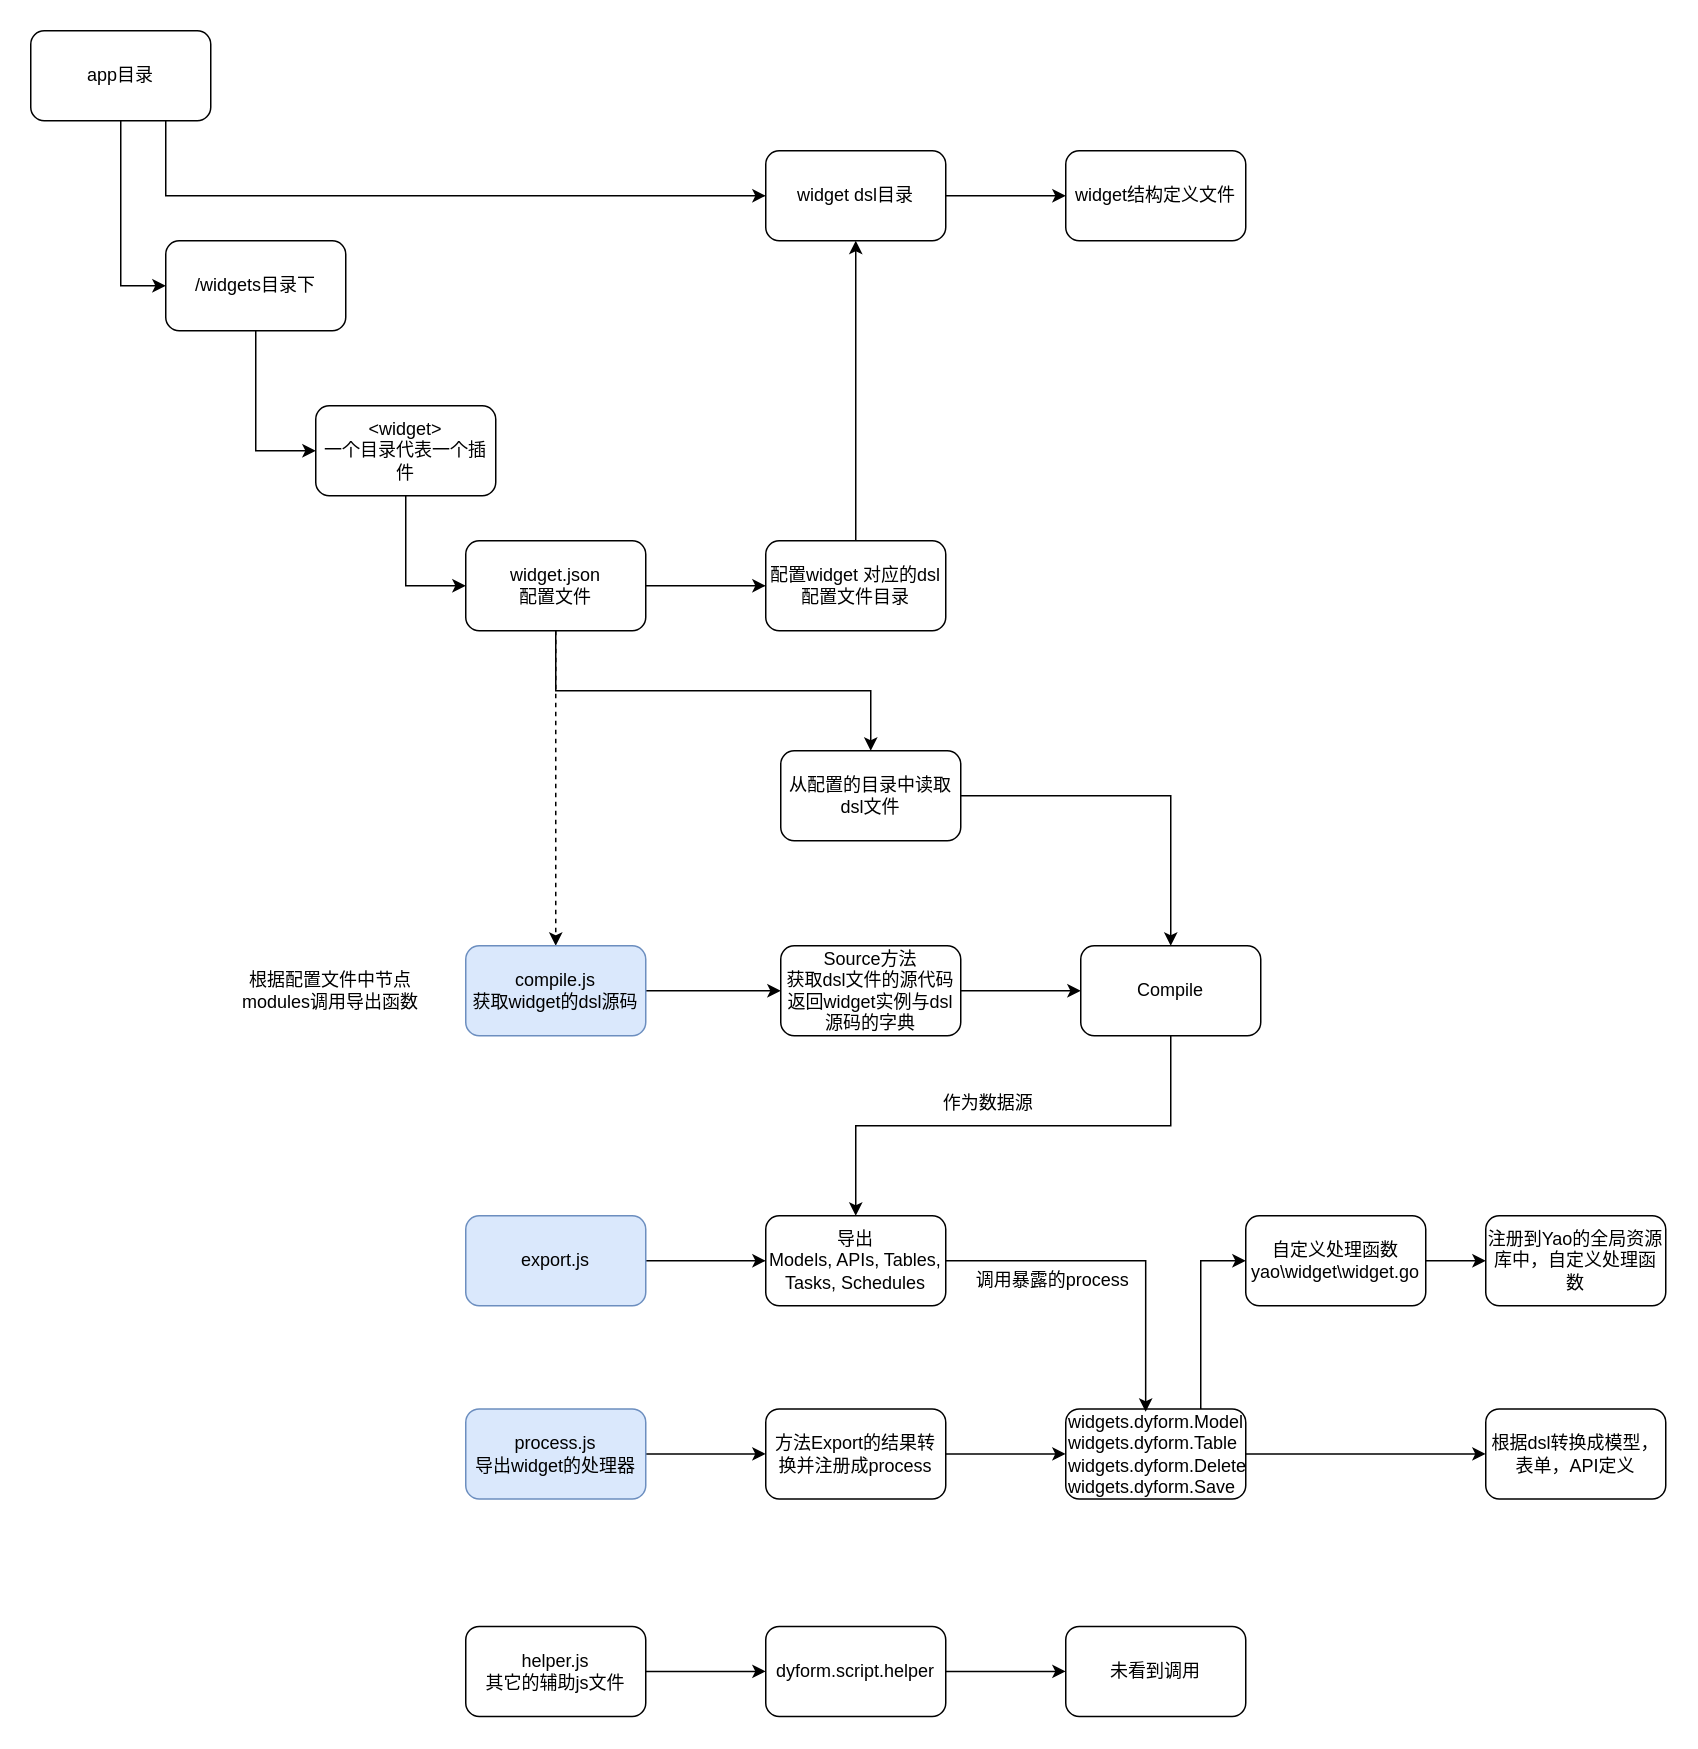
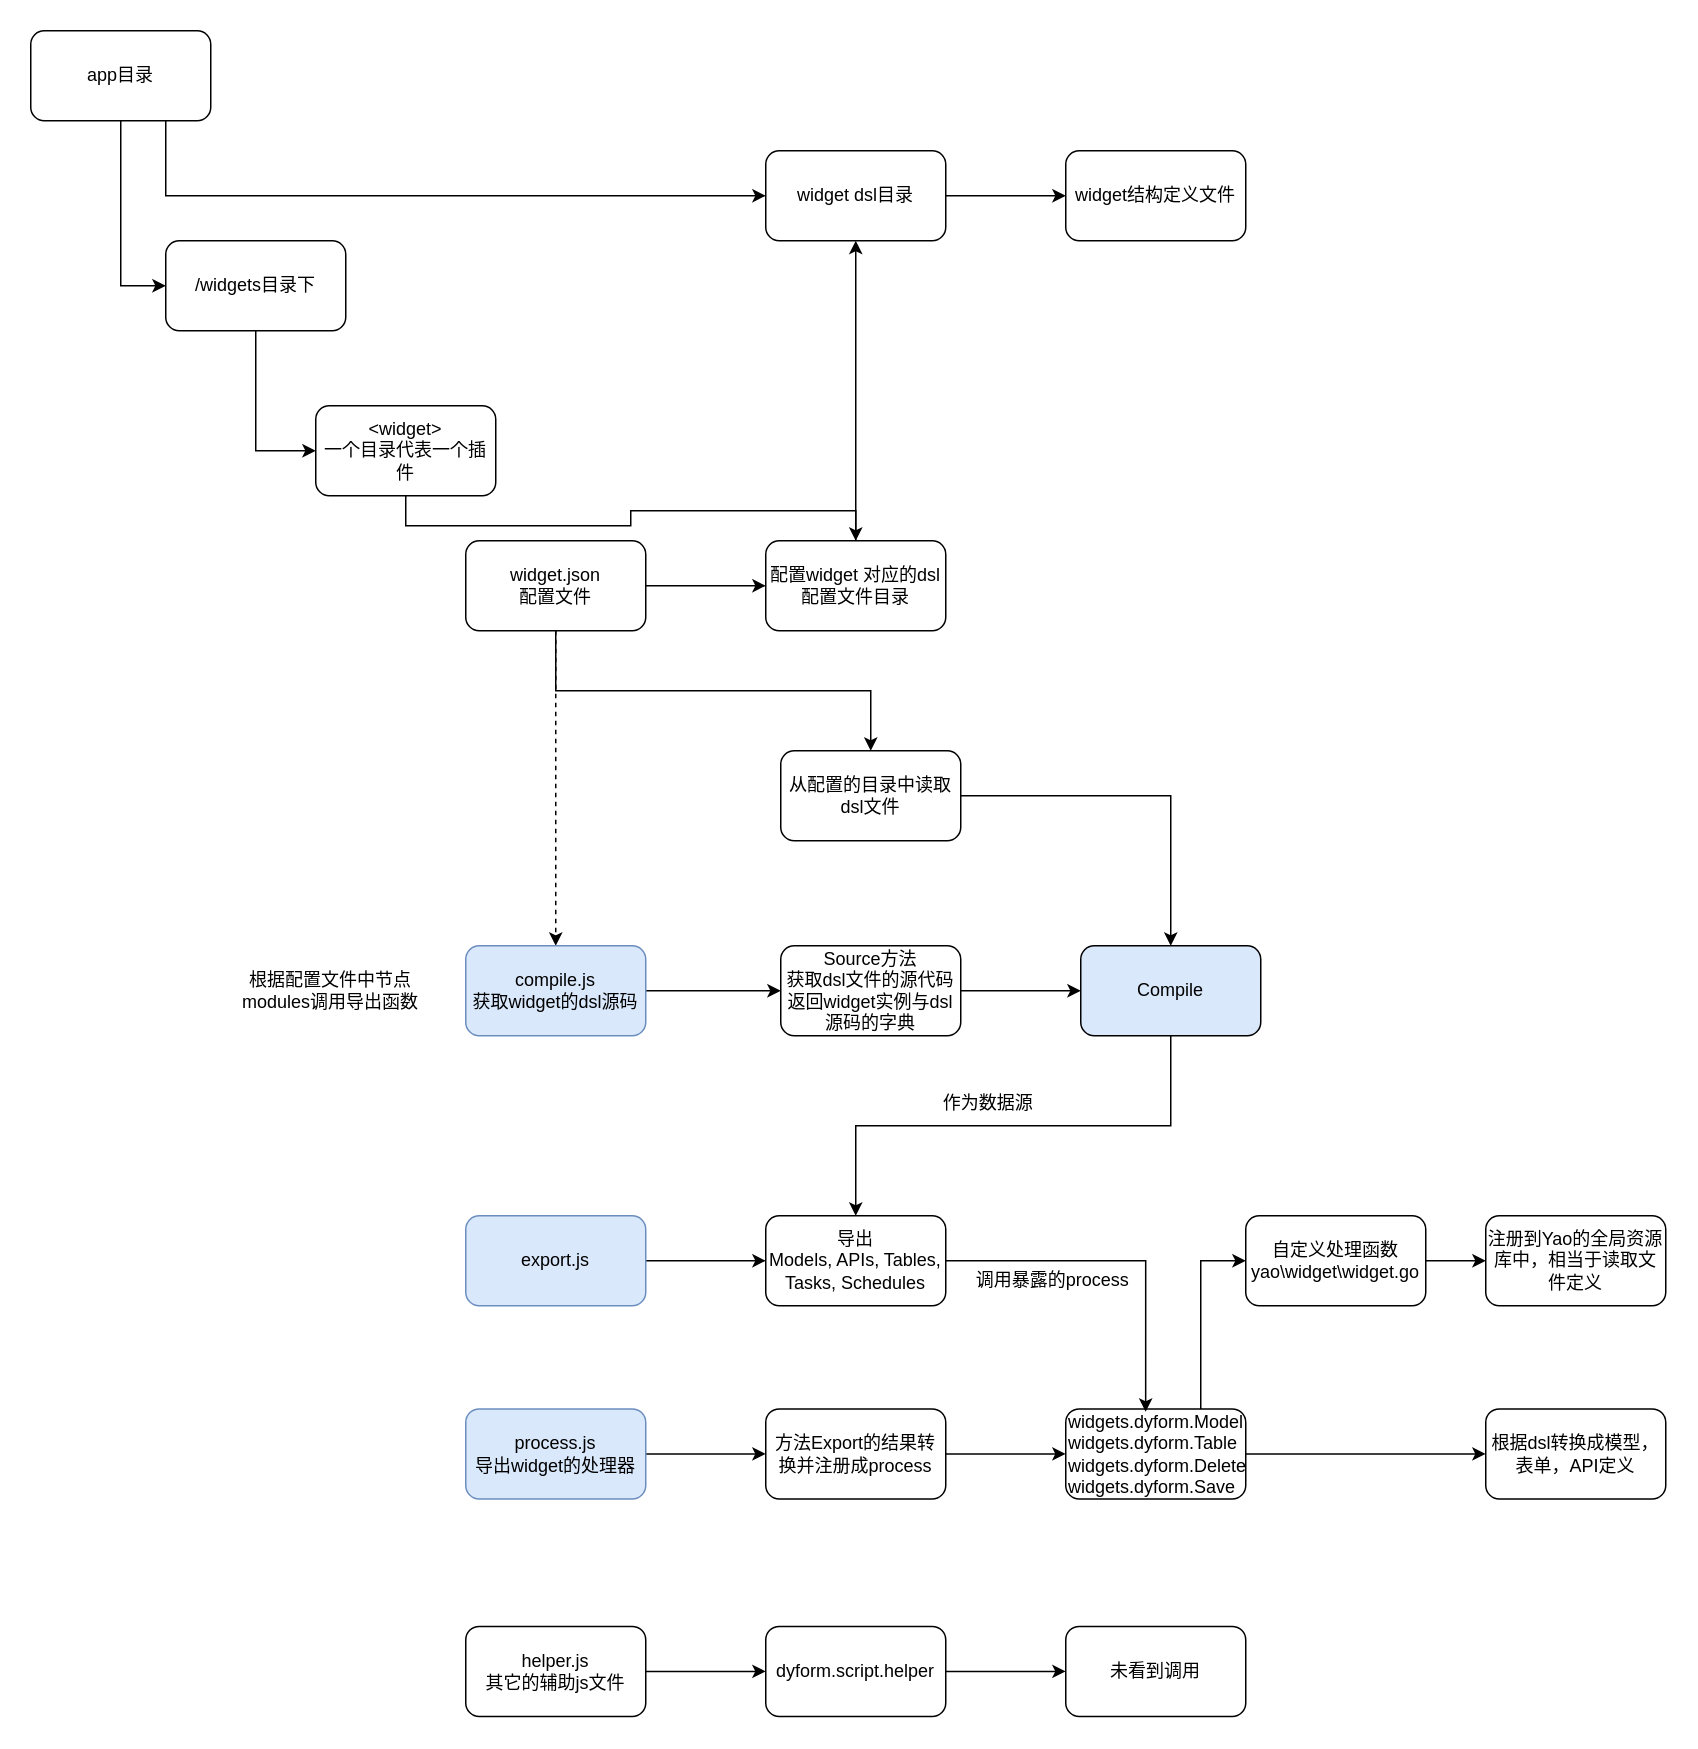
edge "<widget> 一个目录代表一个插件" -> "widget.json 配置文件": now "<widget> 一个目录代表一个插件" -> "配置widget 对应的dsl配置文件目录"
node "Compile": fillcolor #ffffff -> #dae8fc
node "注册到Yao的全局资源库中，自定义处理函数": label "注册到Yao的全局资源库中，自定义处理函数" -> "注册到Yao的全局资源库中，相当于读取文件定义"
